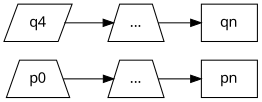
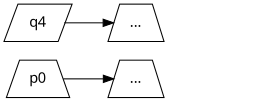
node "qn": removed
node "pn": removed
